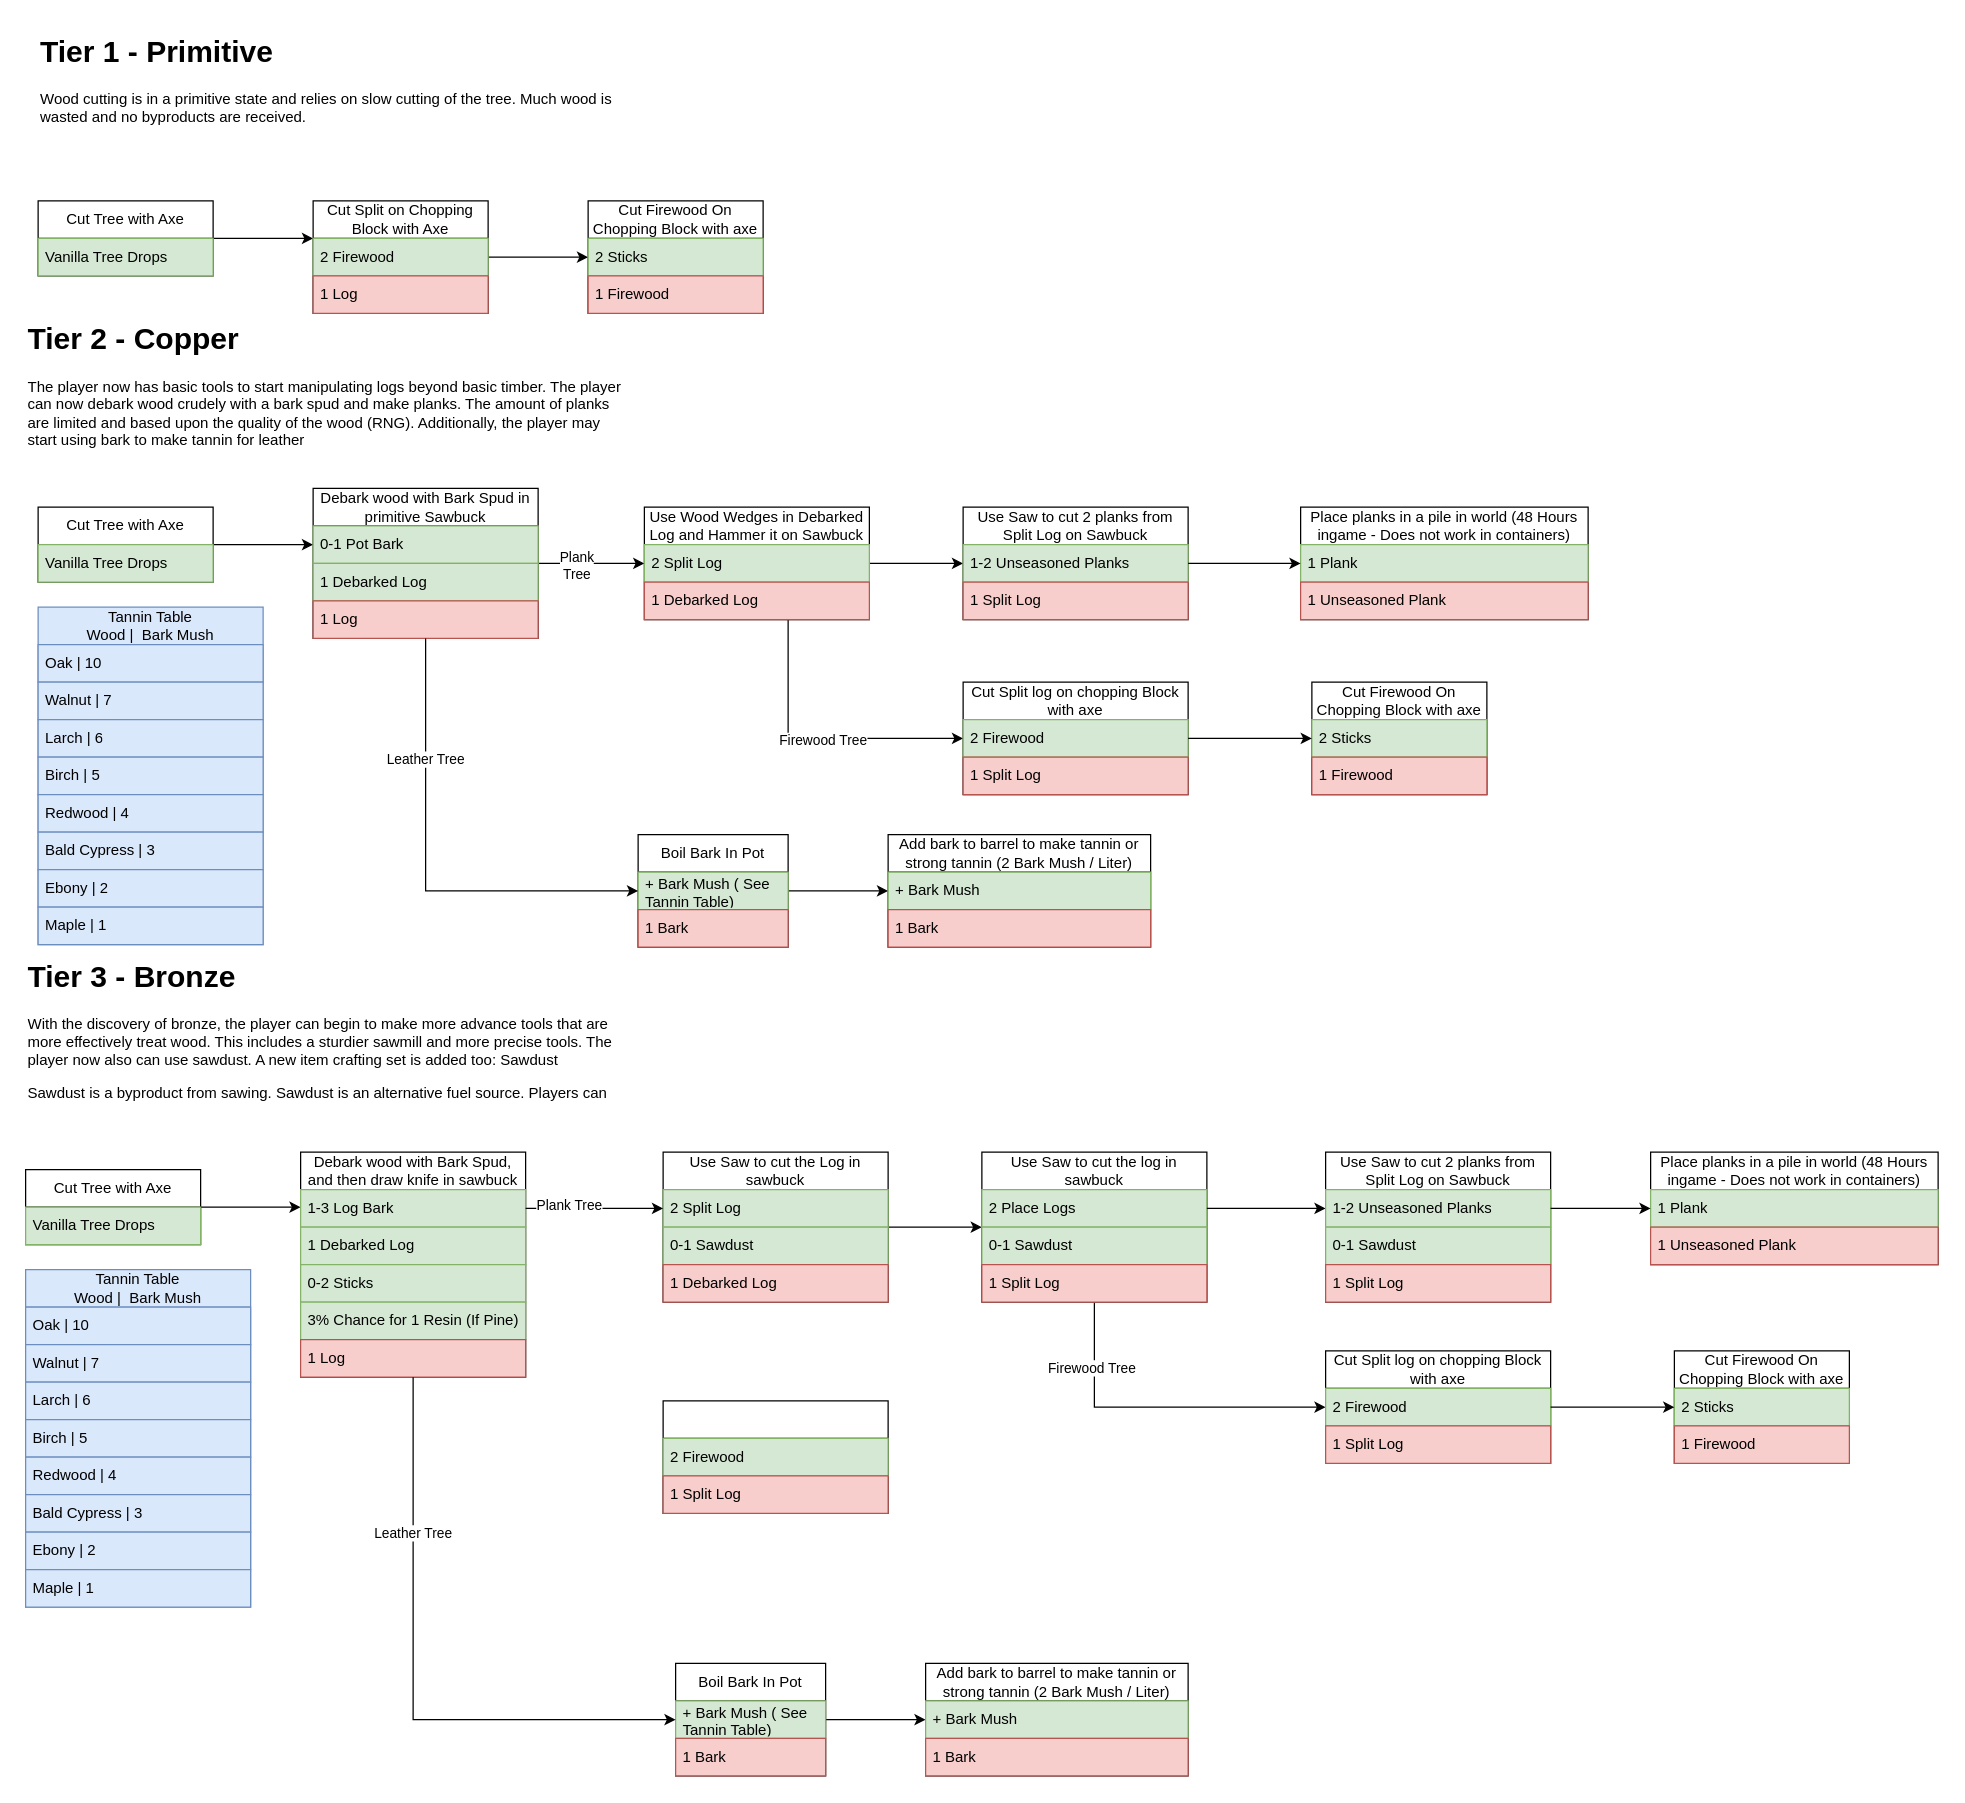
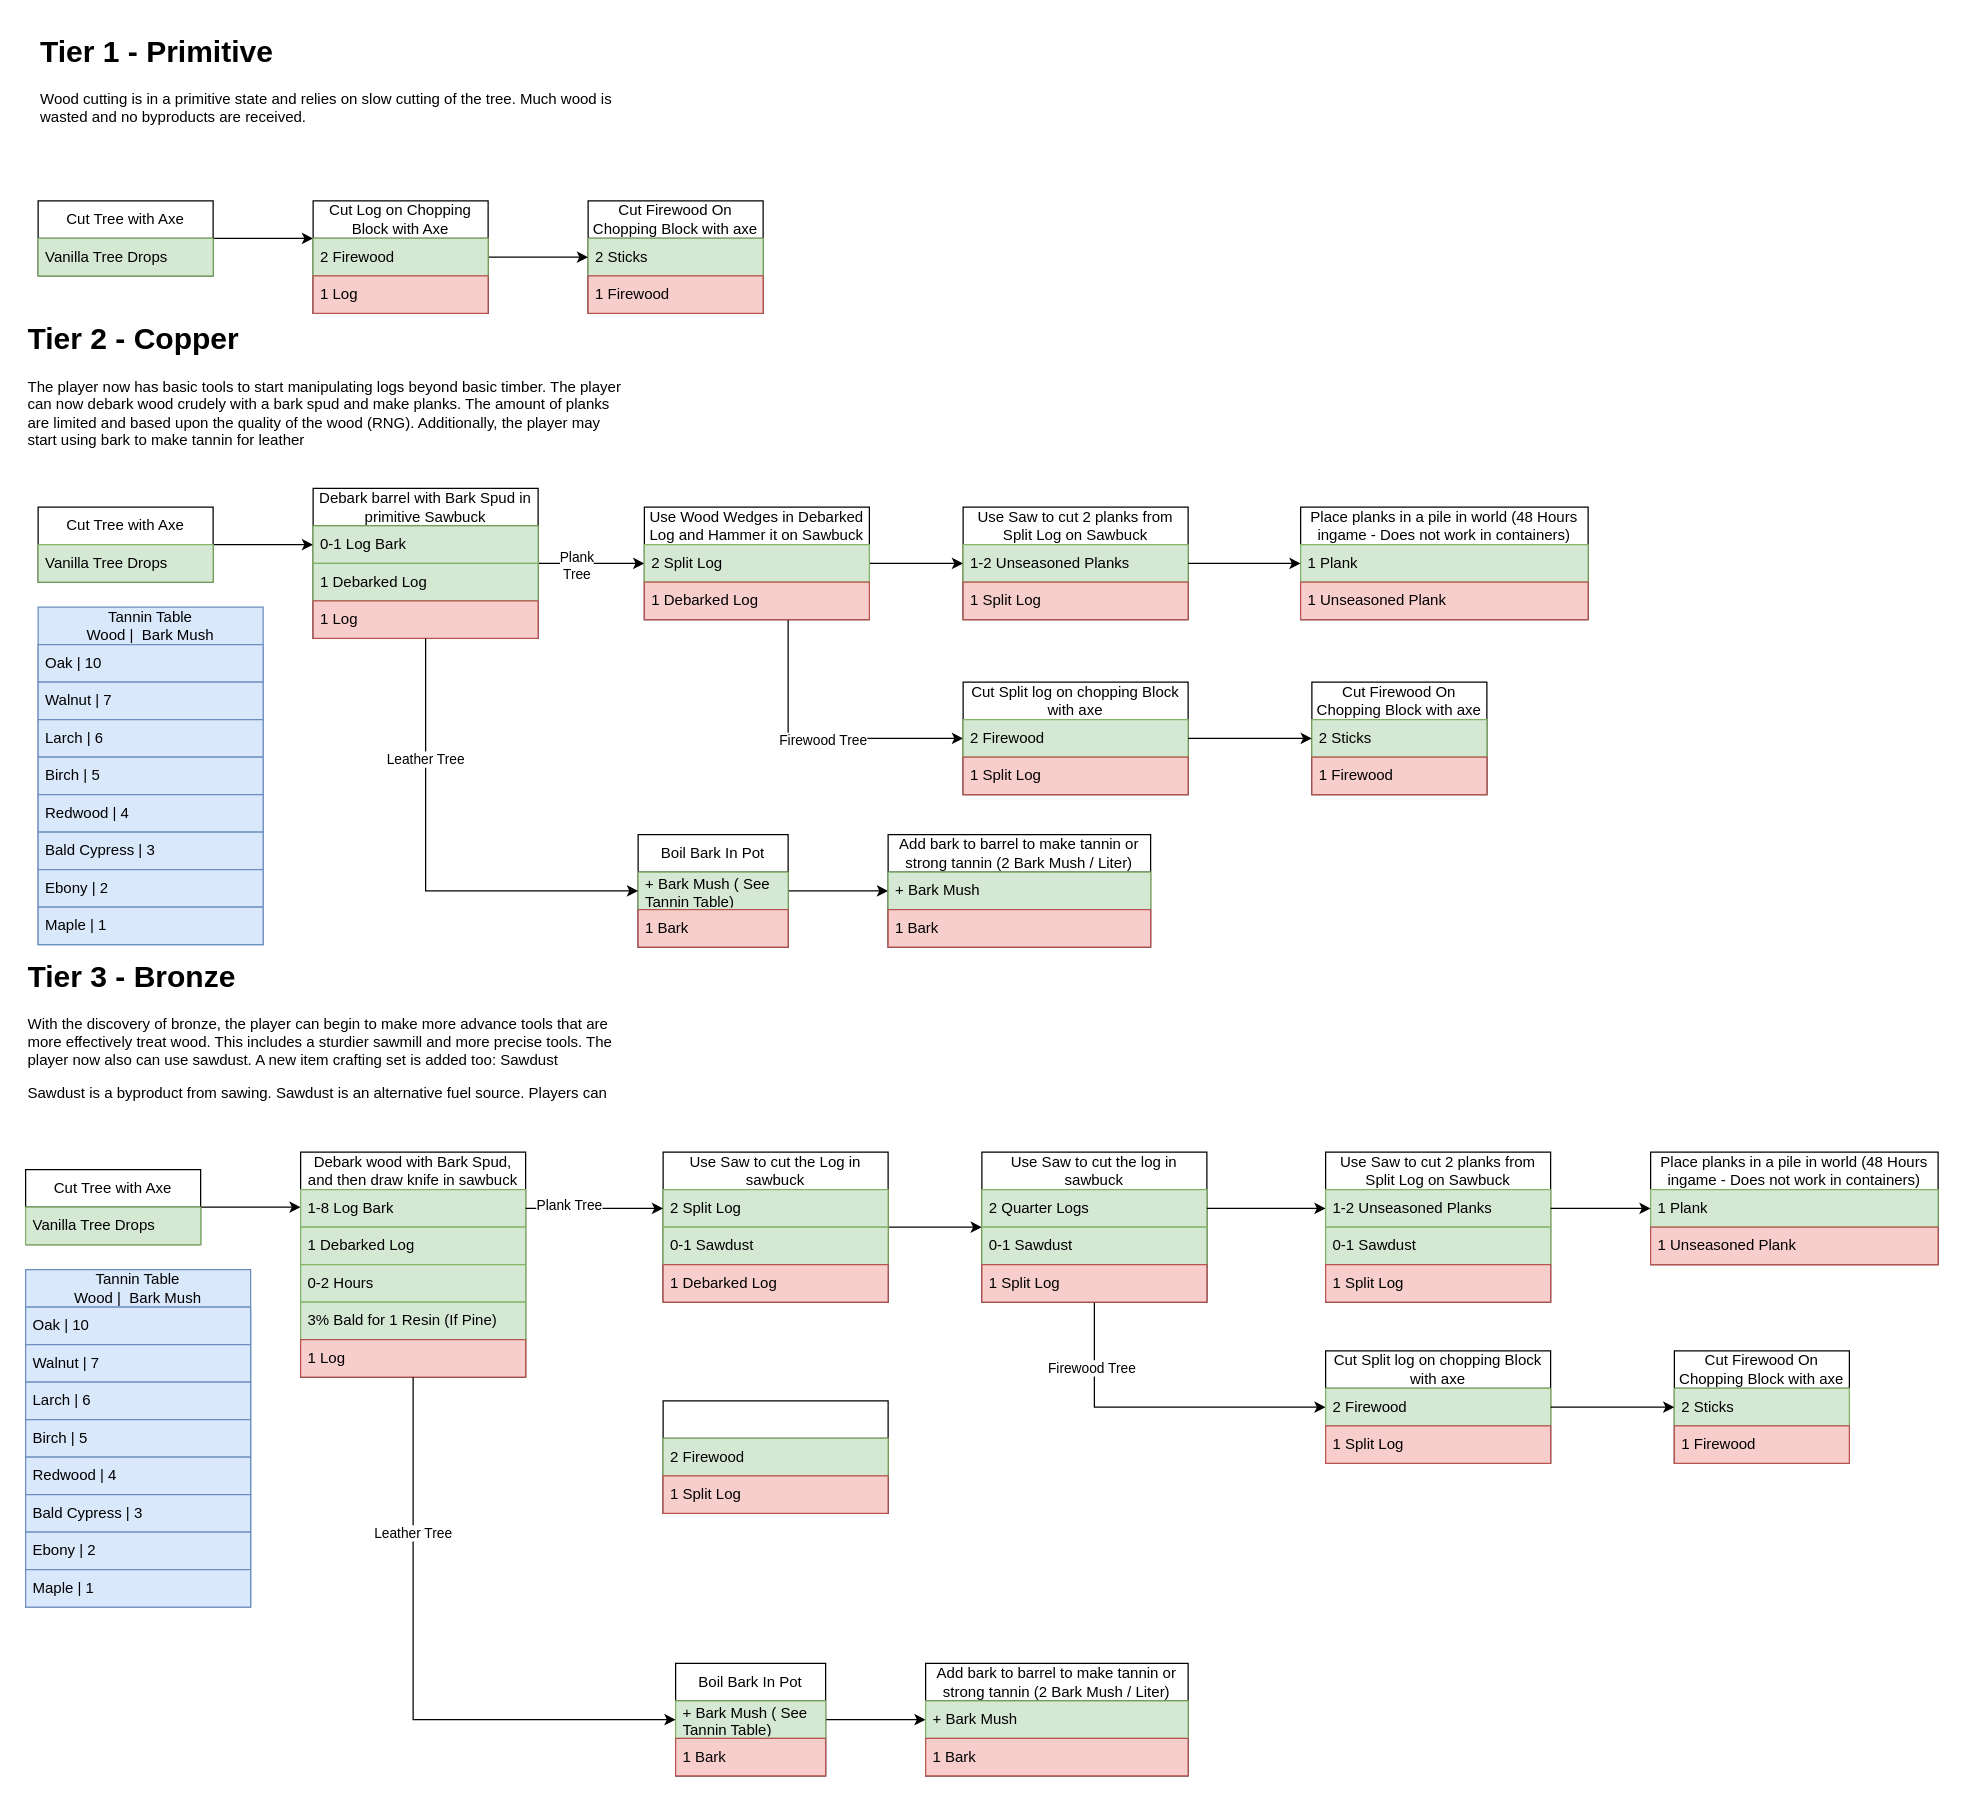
node "Cut Split on Chopping Block with Axe": label "Cut Split on Chopping Block with Axe" -> "Cut Log on Chopping Block with Axe"
node "Debark wood with Bark Spud in primitive Sawbuck": label "Debark wood with Bark Spud in primitive Sawbuck" -> "Debark barrel with Bark Spud in primitive Sawbuck"
node "0-1 Pot Bark": label "0-1 Pot Bark" -> "0-1 Log Bark"
node "1-3 Log Bark": label "1-3 Log Bark" -> "1-8 Log Bark"
node "2 Place Logs": label "2 Place Logs" -> "2 Quarter Logs"
node "0-2 Sticks": label "0-2 Sticks" -> "0-2 Hours"
node "3% Chance for 1 Resin (If Pine)": label "3% Chance for 1 Resin (If Pine)" -> "3% Bald for 1 Resin (If Pine)"
